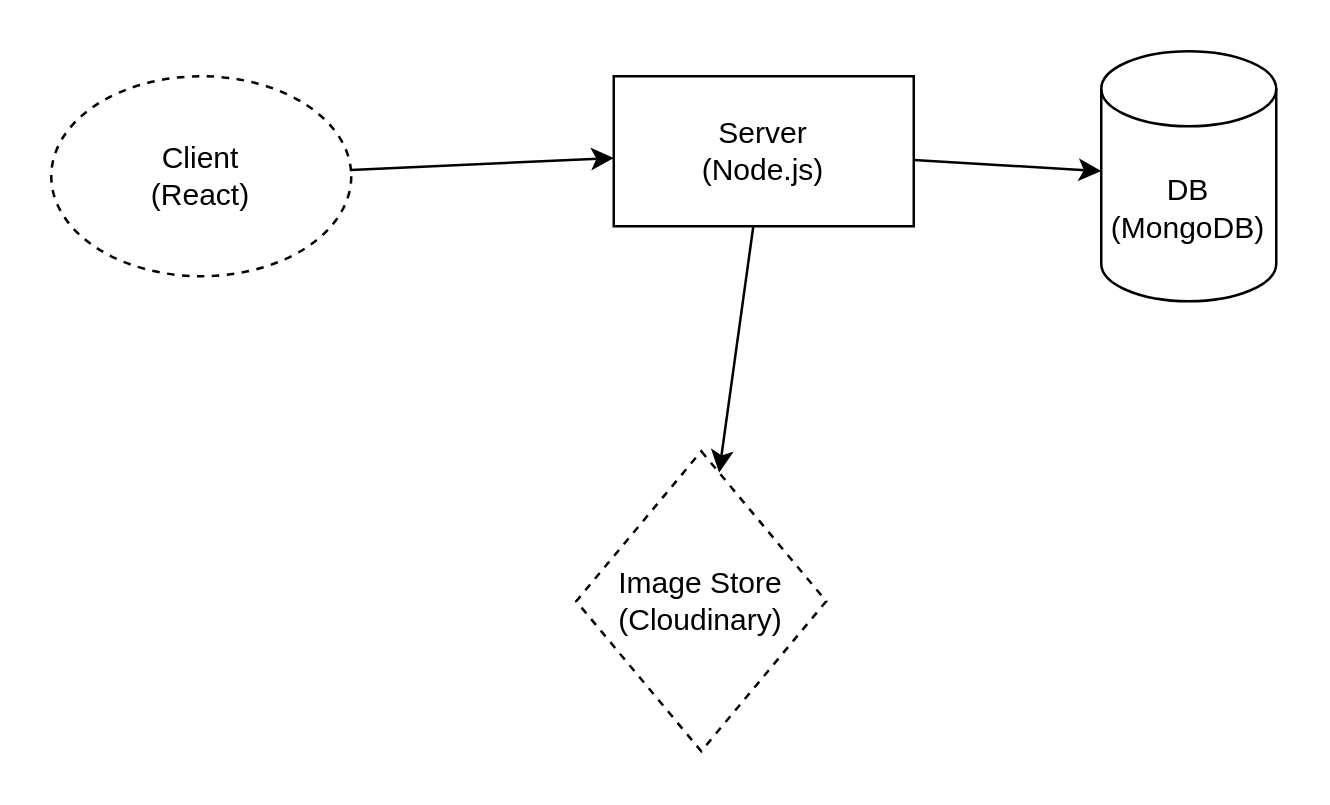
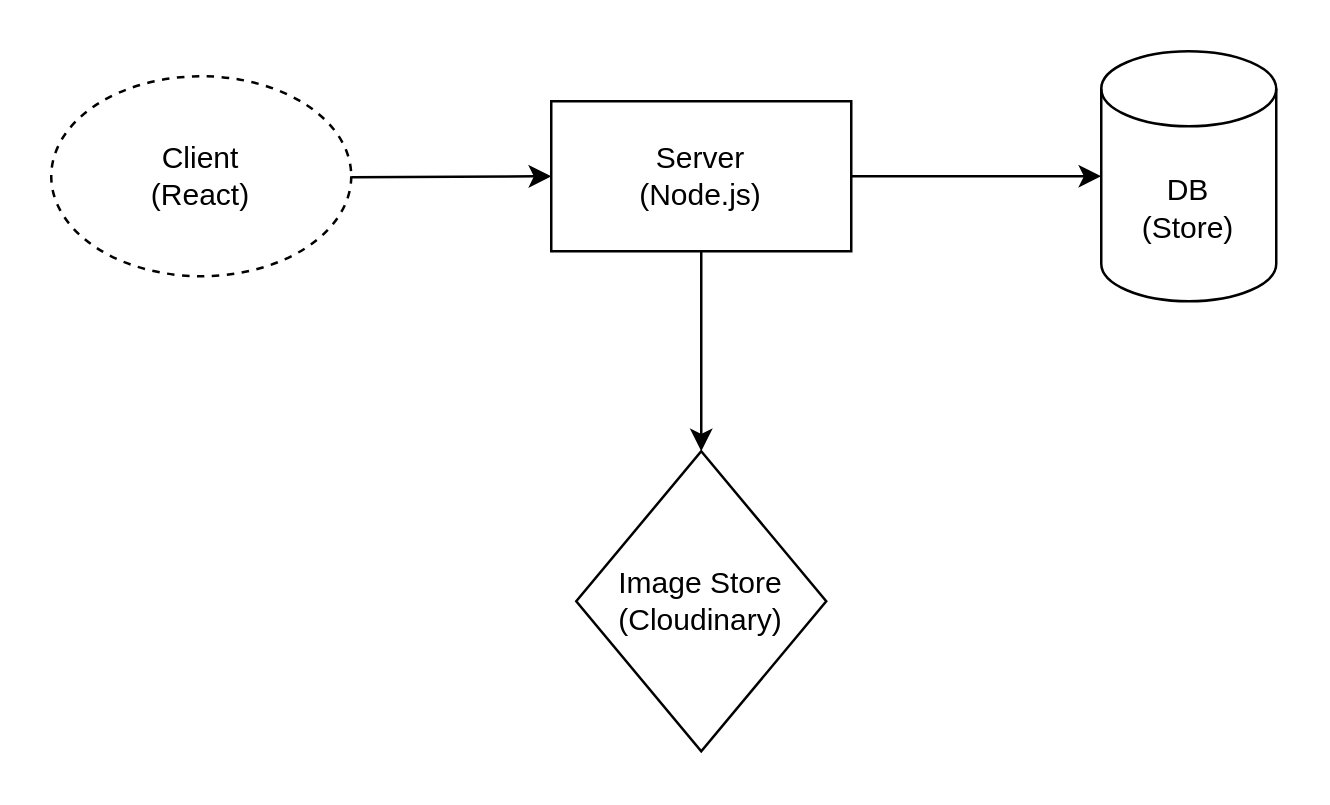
node "Server (Node.js)": moved (764, 151) -> (701, 176)
node "DB (MongoDB)": label "DB (MongoDB)" -> "DB (Store)"
node "Image Store (Cloudinary)": style dashed -> solid
